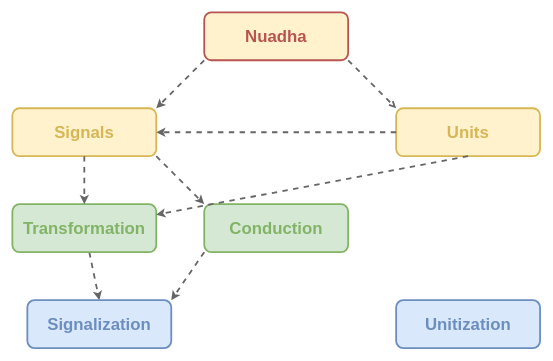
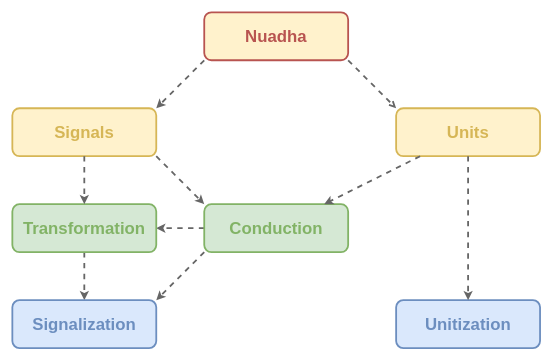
edge "Units" -> "Signals": now "Units" -> "Conduction"
edge "Units" -> "Transformation": now "Units" -> "Unitization"
edge "Conduction" -> "Transformation": added
node "Signalization": moved (99, 324) -> (84, 324)
